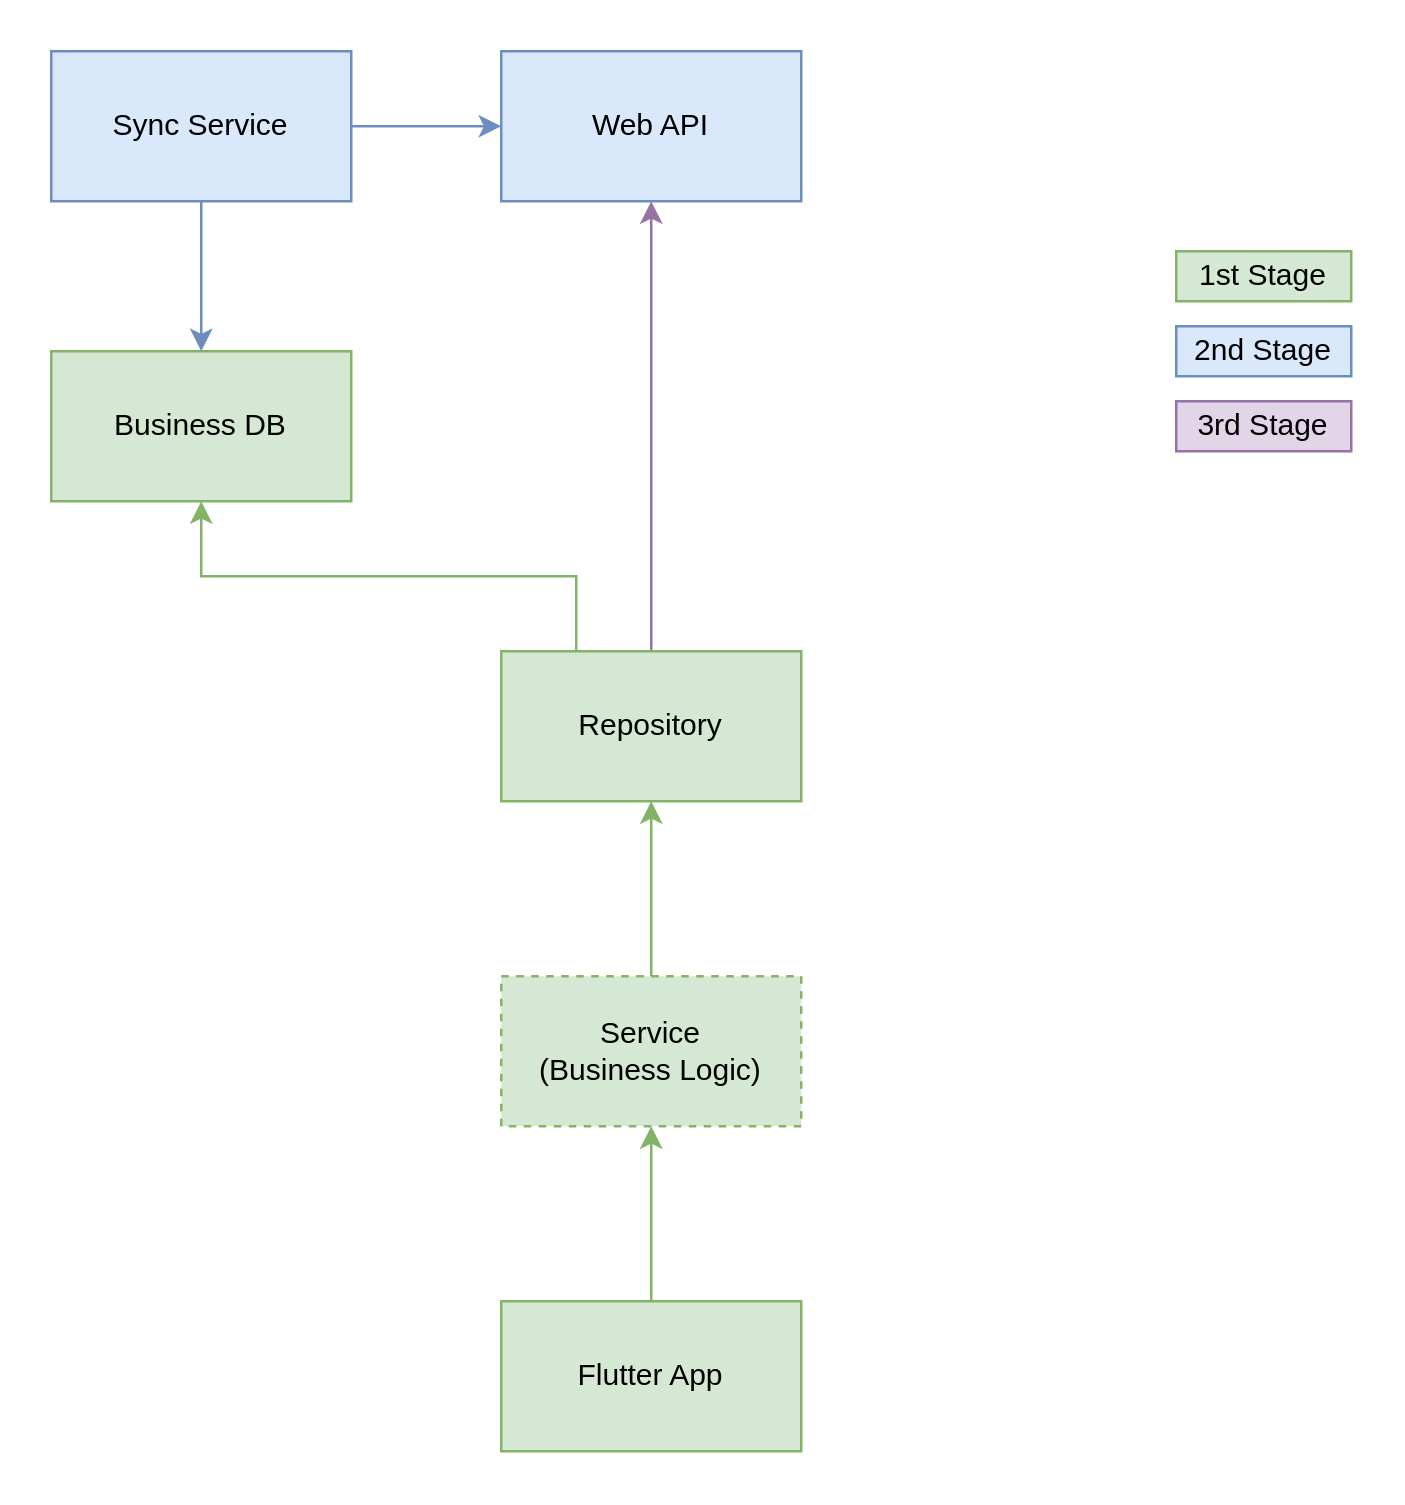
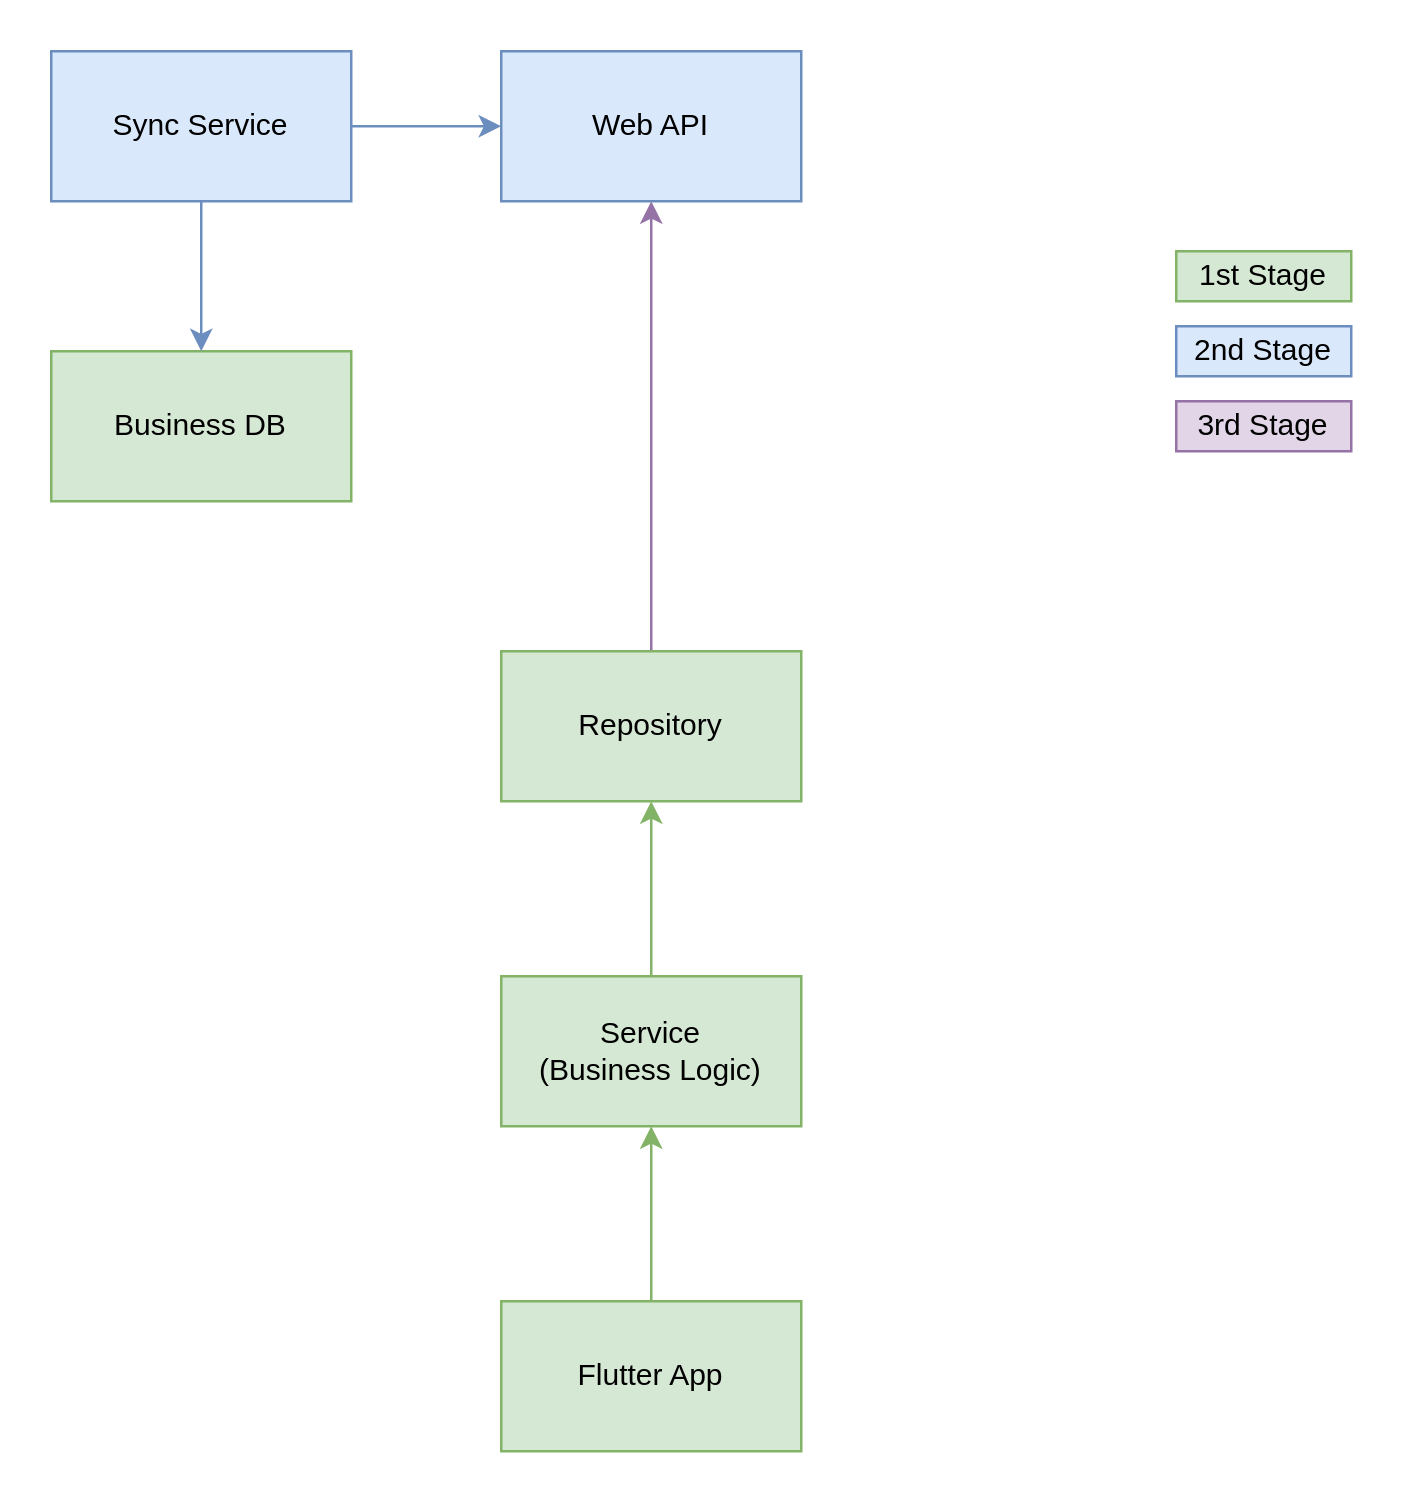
edge "Repository" -> "Business DB": removed
node "Service (Business Logic)": style dashed -> solid
